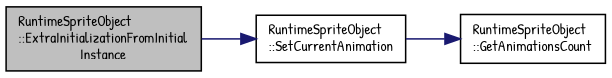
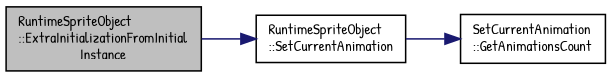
node "RuntimeSpriteObject ::GetAnimationsCount": label "RuntimeSpriteObject ::GetAnimationsCount" -> "SetCurrentAnimation ::GetAnimationsCount"
